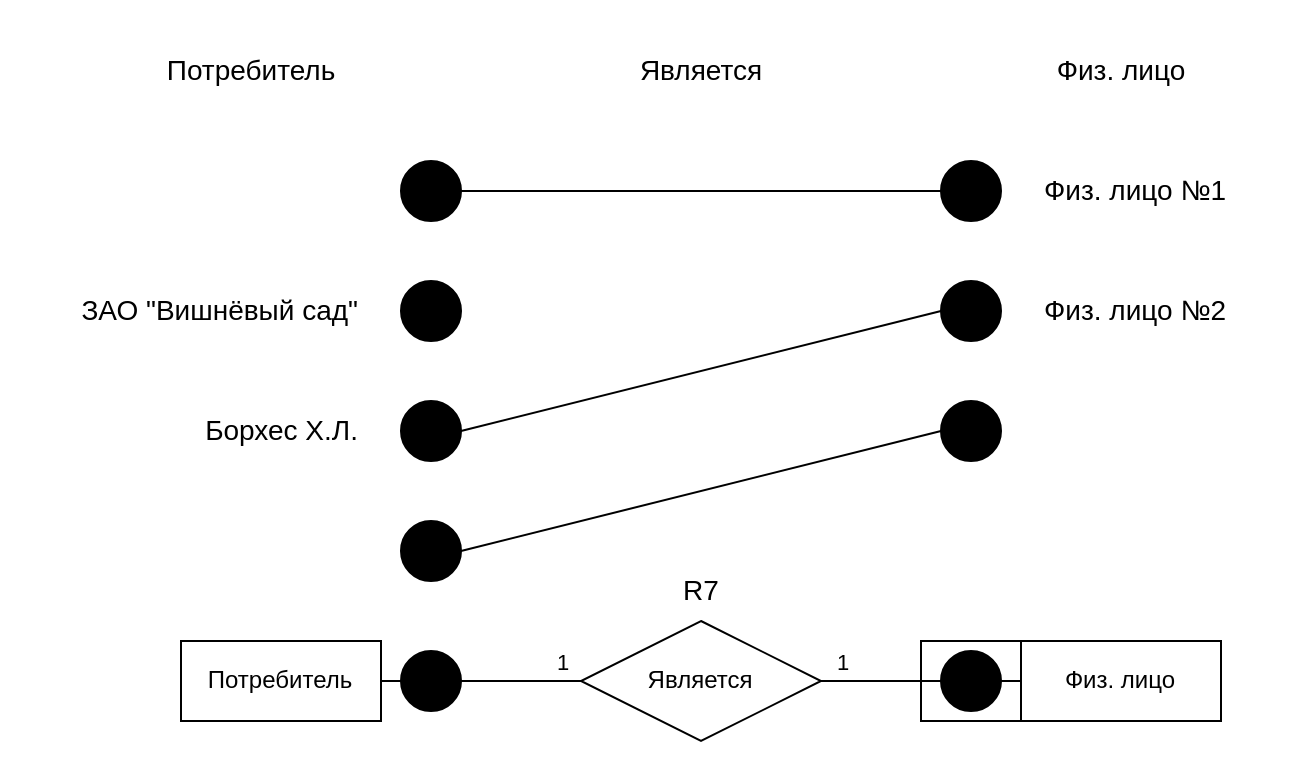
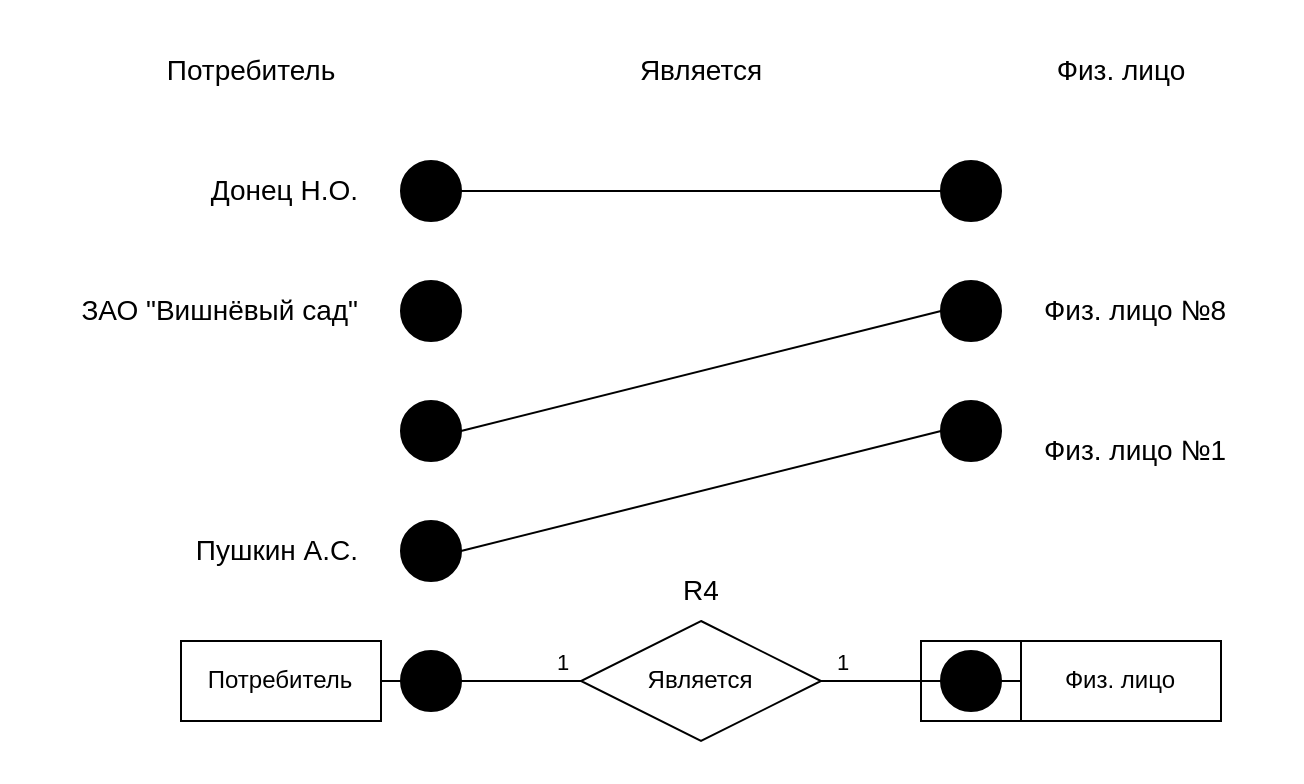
node "Донец Н.О.": added
node "Физ. лицо №1": moved (1151, 191) -> (1151, 451)
node "Физ. лицо №2": label "Физ. лицо №2" -> "Физ. лицо №8"
node "Борхес Х.Л.": removed
node "Пушкин А.С.": added
node "R7": label "R7" -> "R4"
